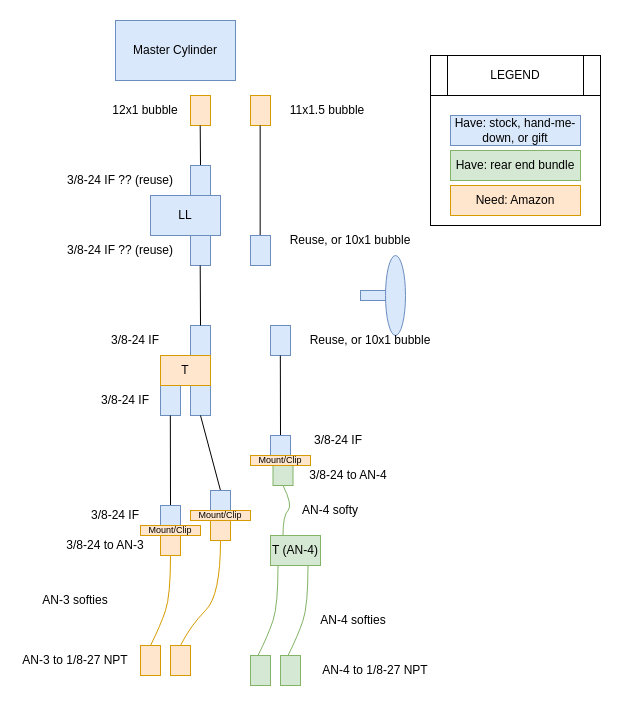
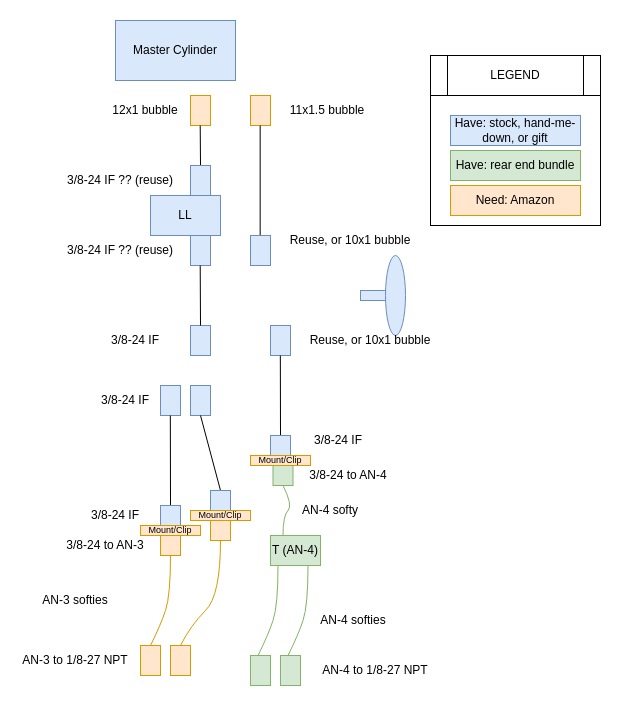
node "T": removed
